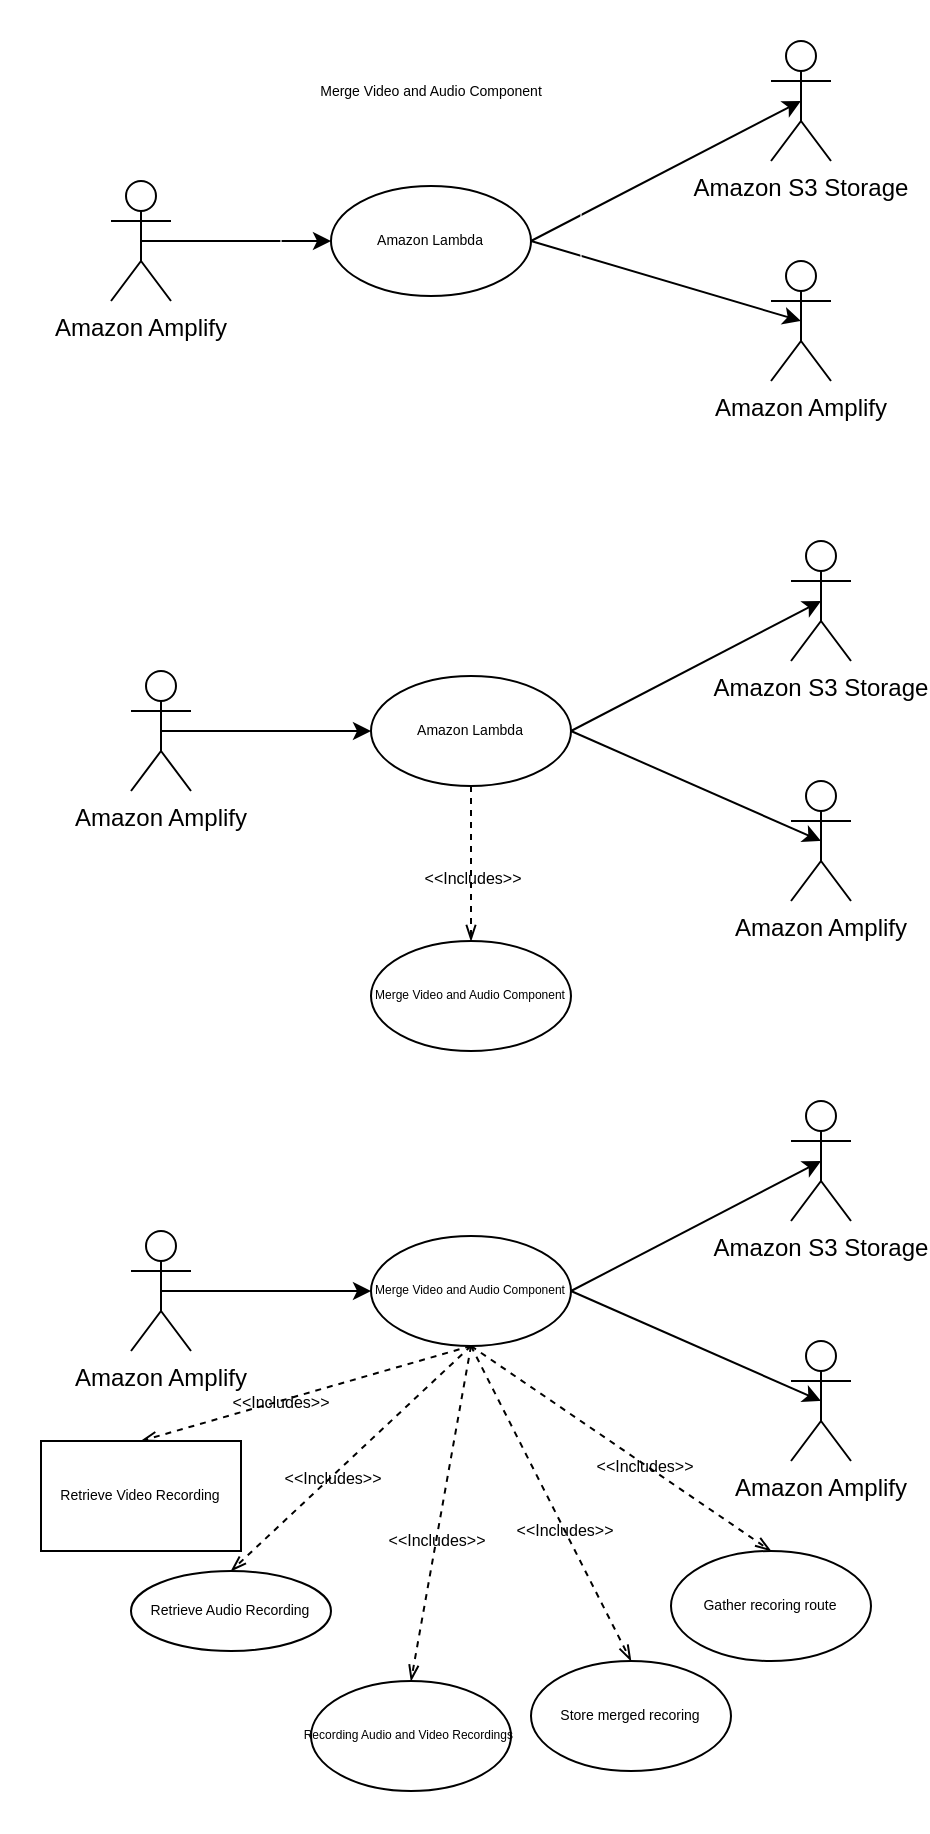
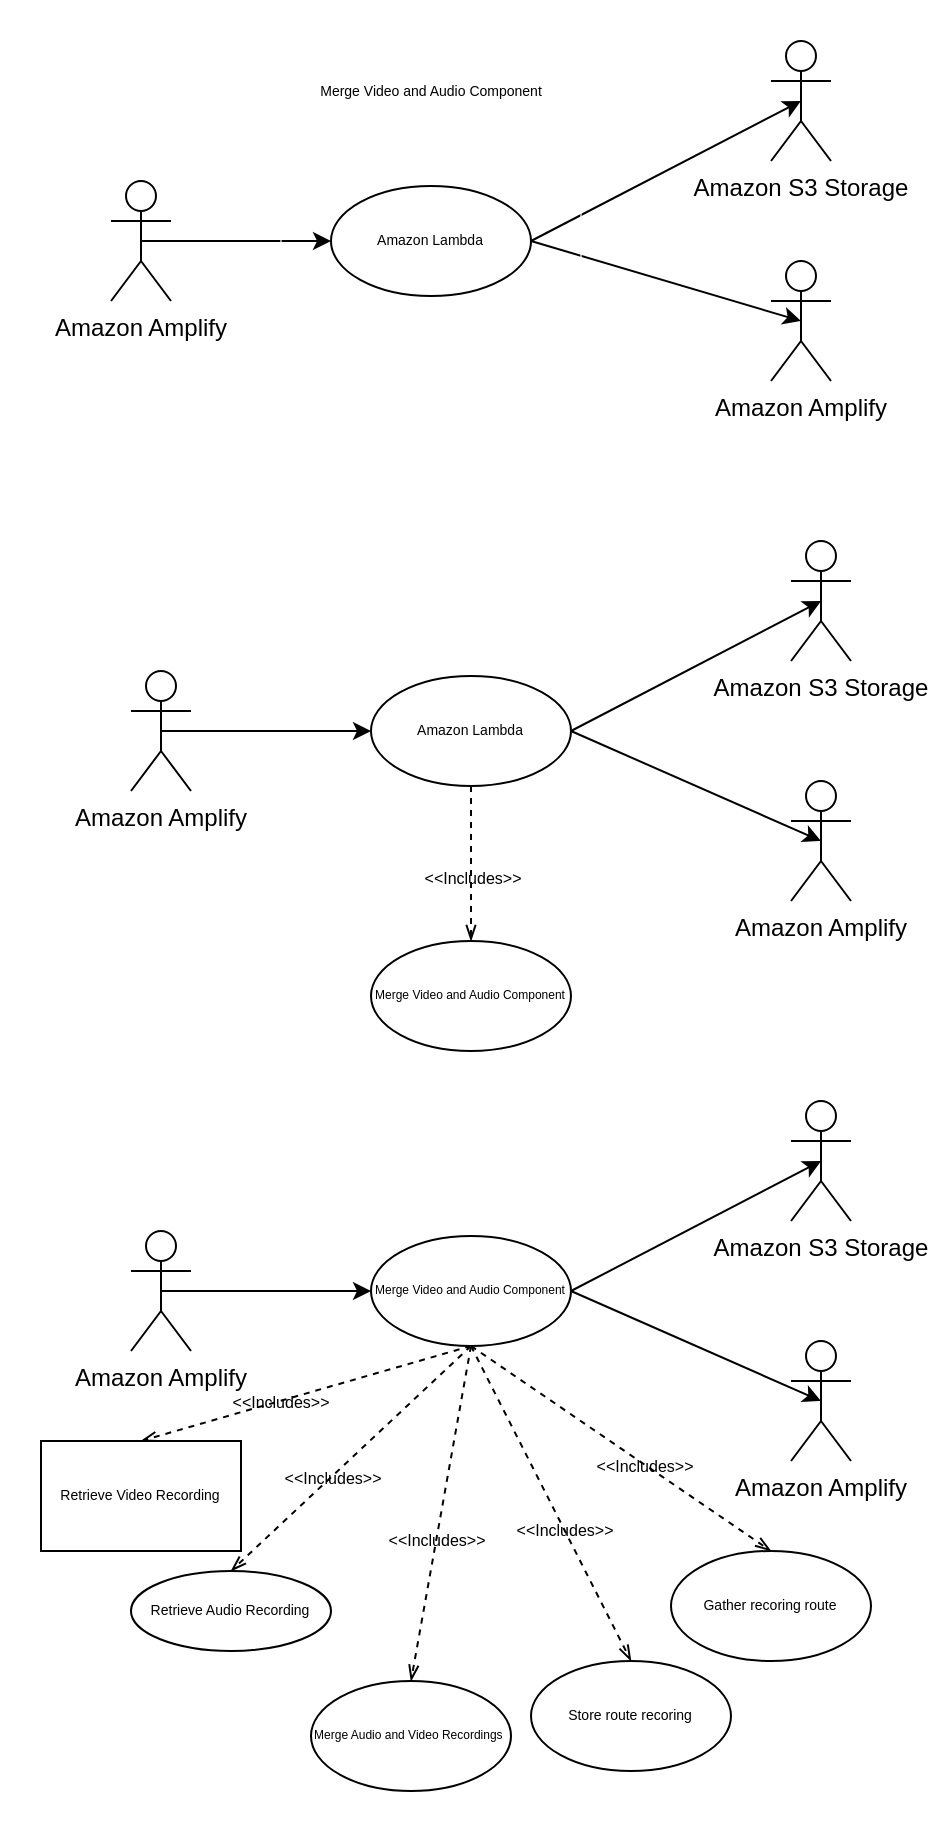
node "Store merged recoring": label "Store merged recoring" -> "Store route recoring"
node "Recording Audio and Video Recordings": label "Recording Audio and Video Recordings" -> "Merge Audio and Video Recordings"
